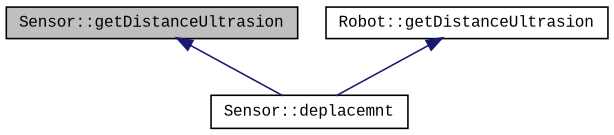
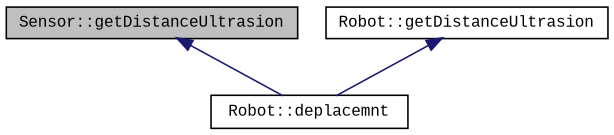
node "Sensor::deplacemnt": label "Sensor::deplacemnt" -> "Robot::deplacemnt"
